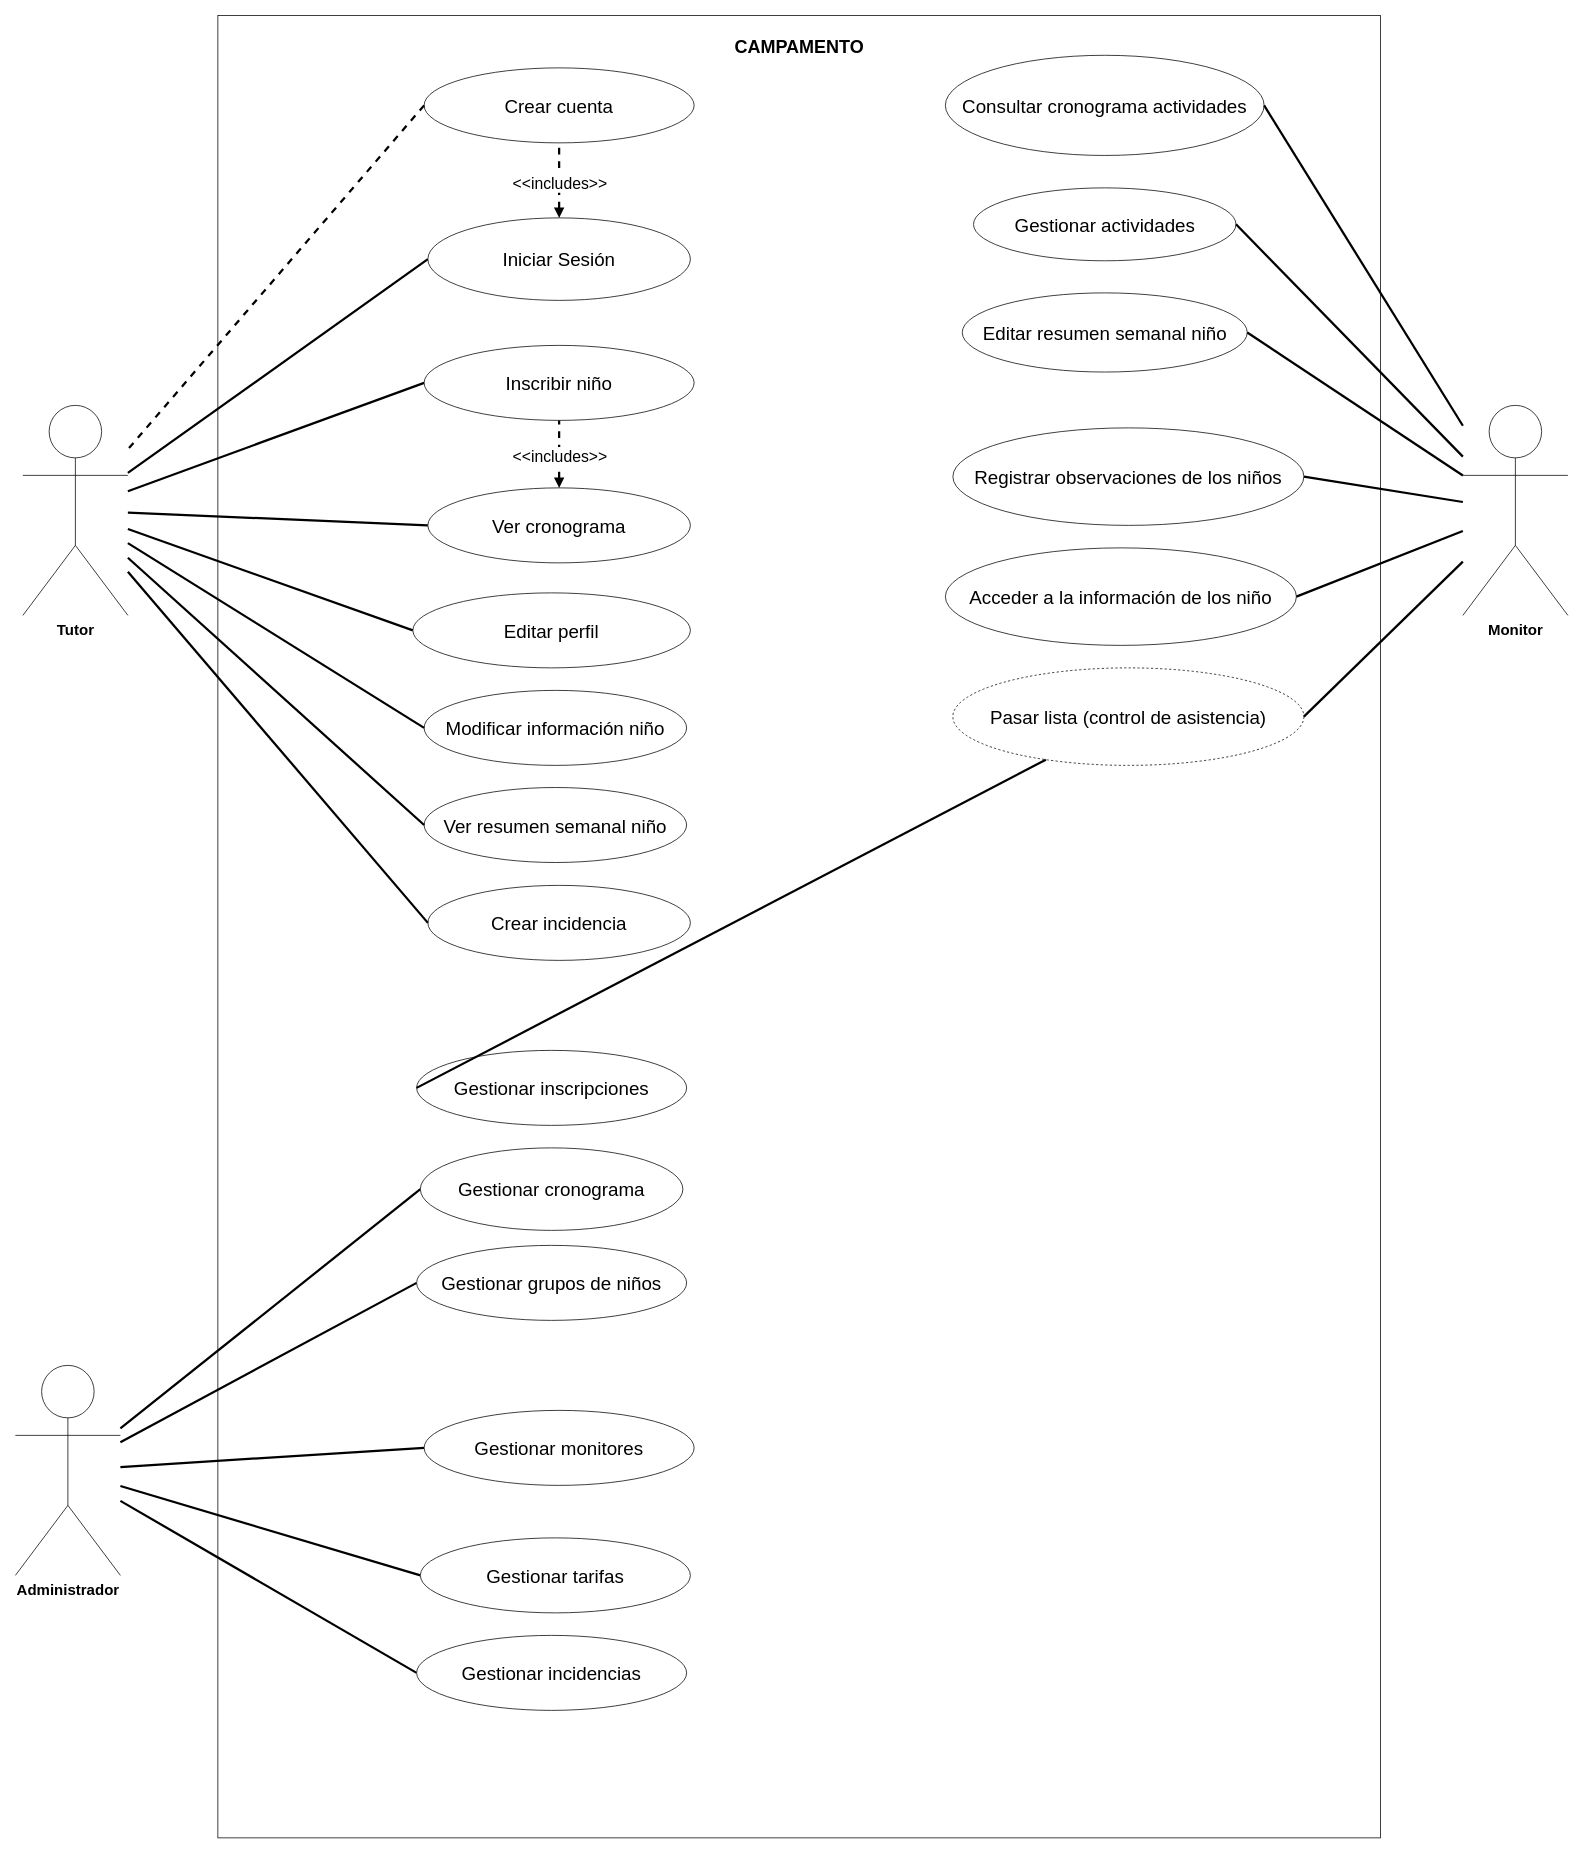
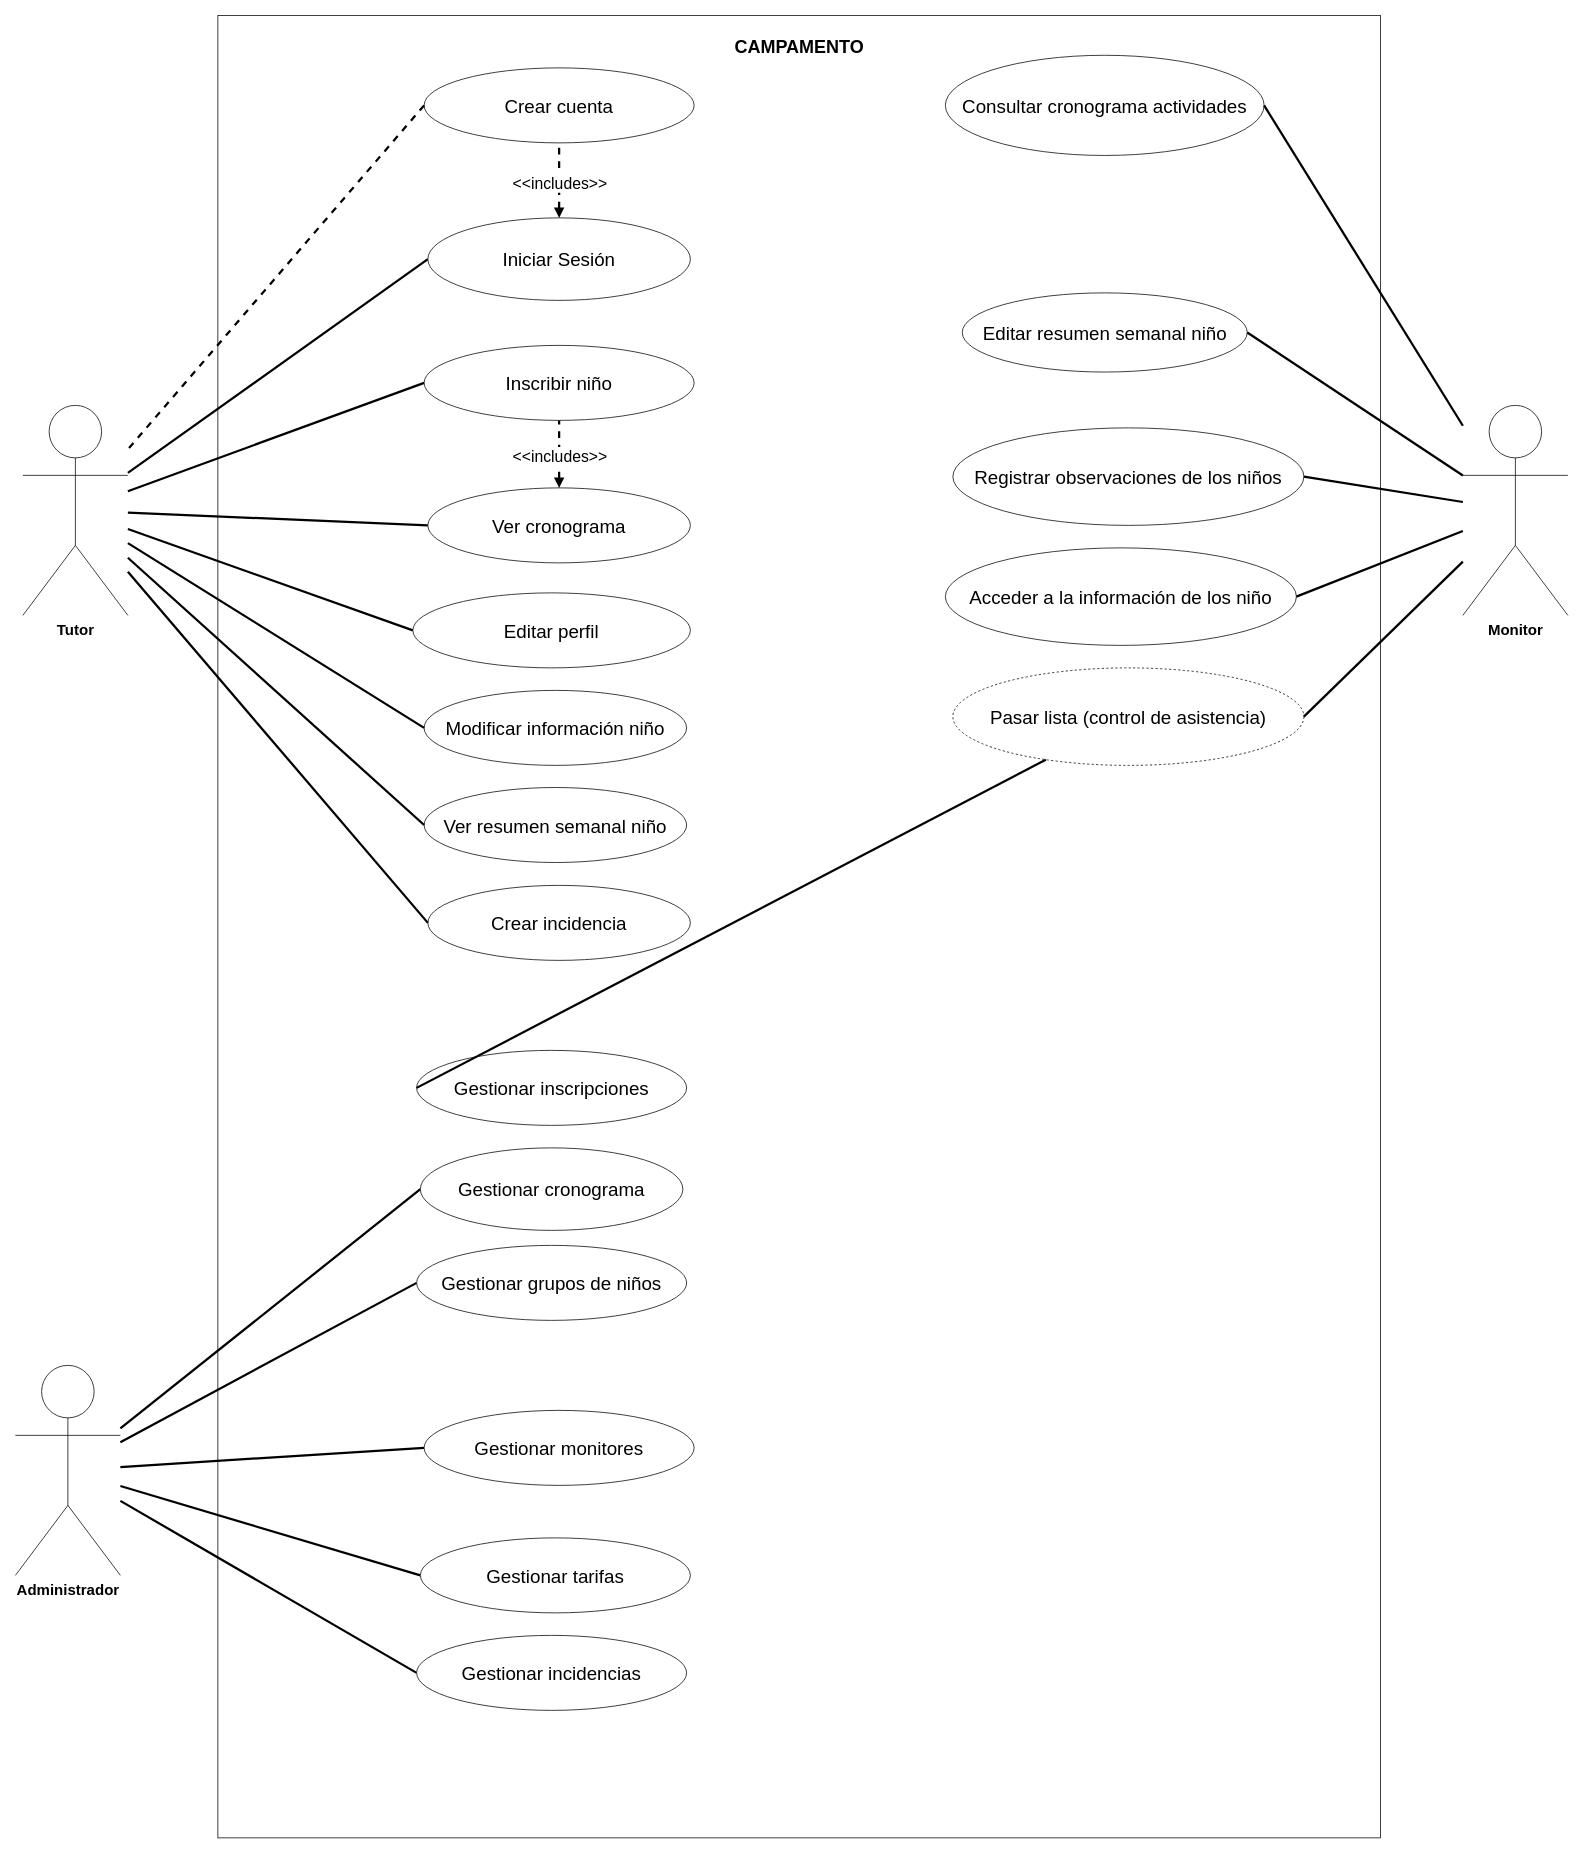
node "Gestionar actividades": removed
edge "Gestionar actividades" -- "Monitor": removed
